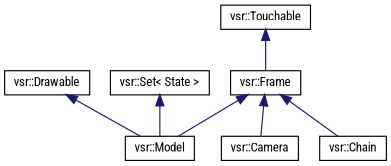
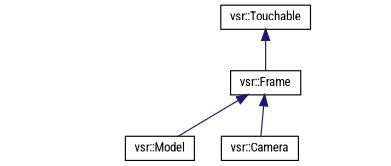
node "vsr::Drawable": removed
node "vsr::Set< State >": removed
node "vsr::Chain": removed
